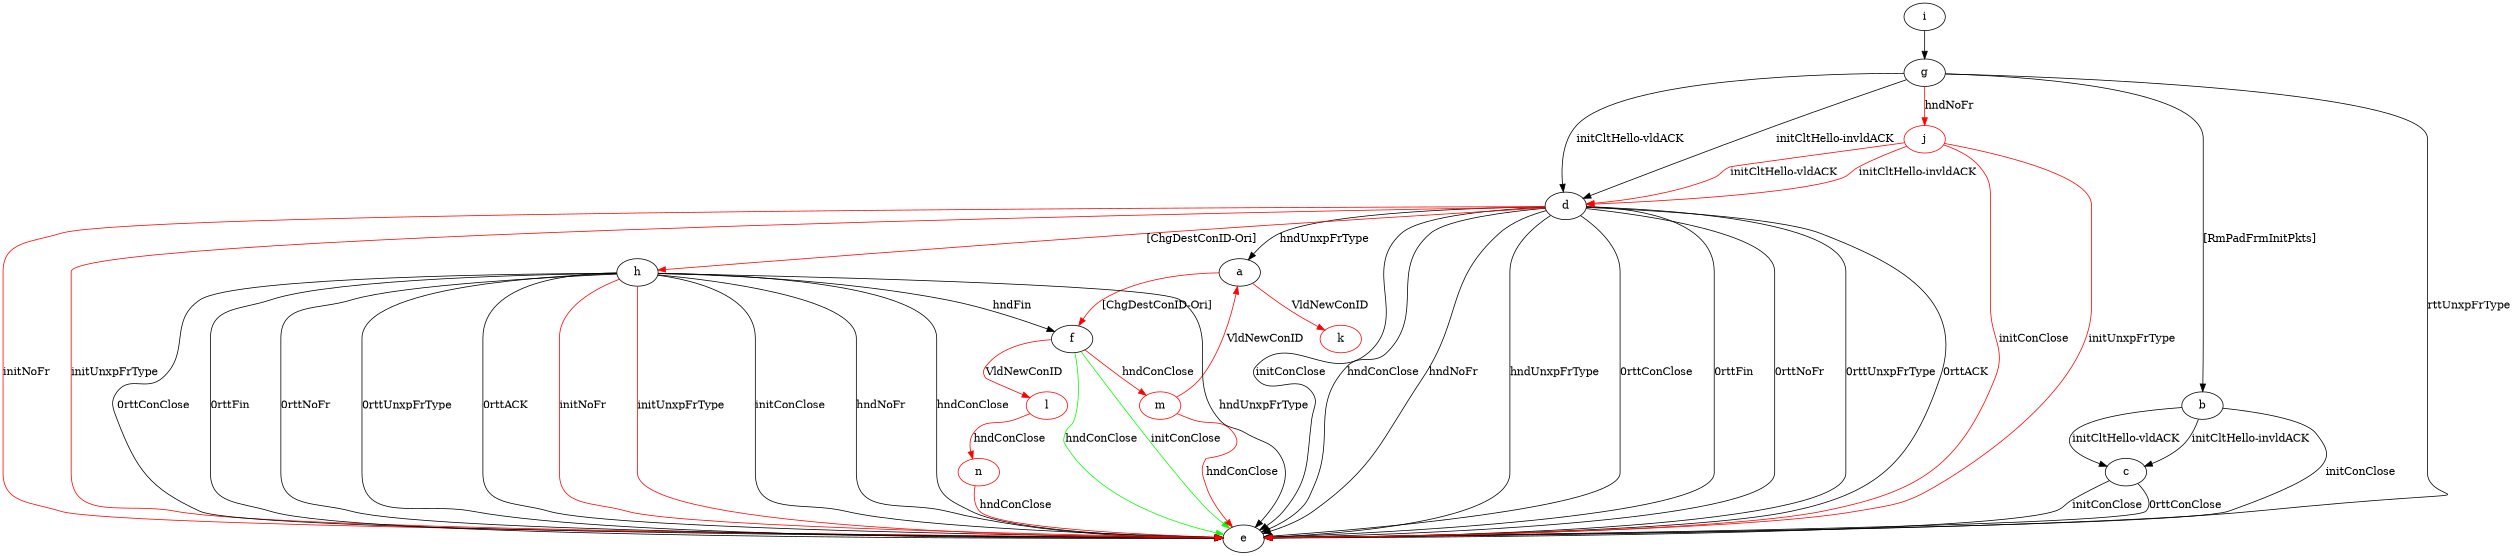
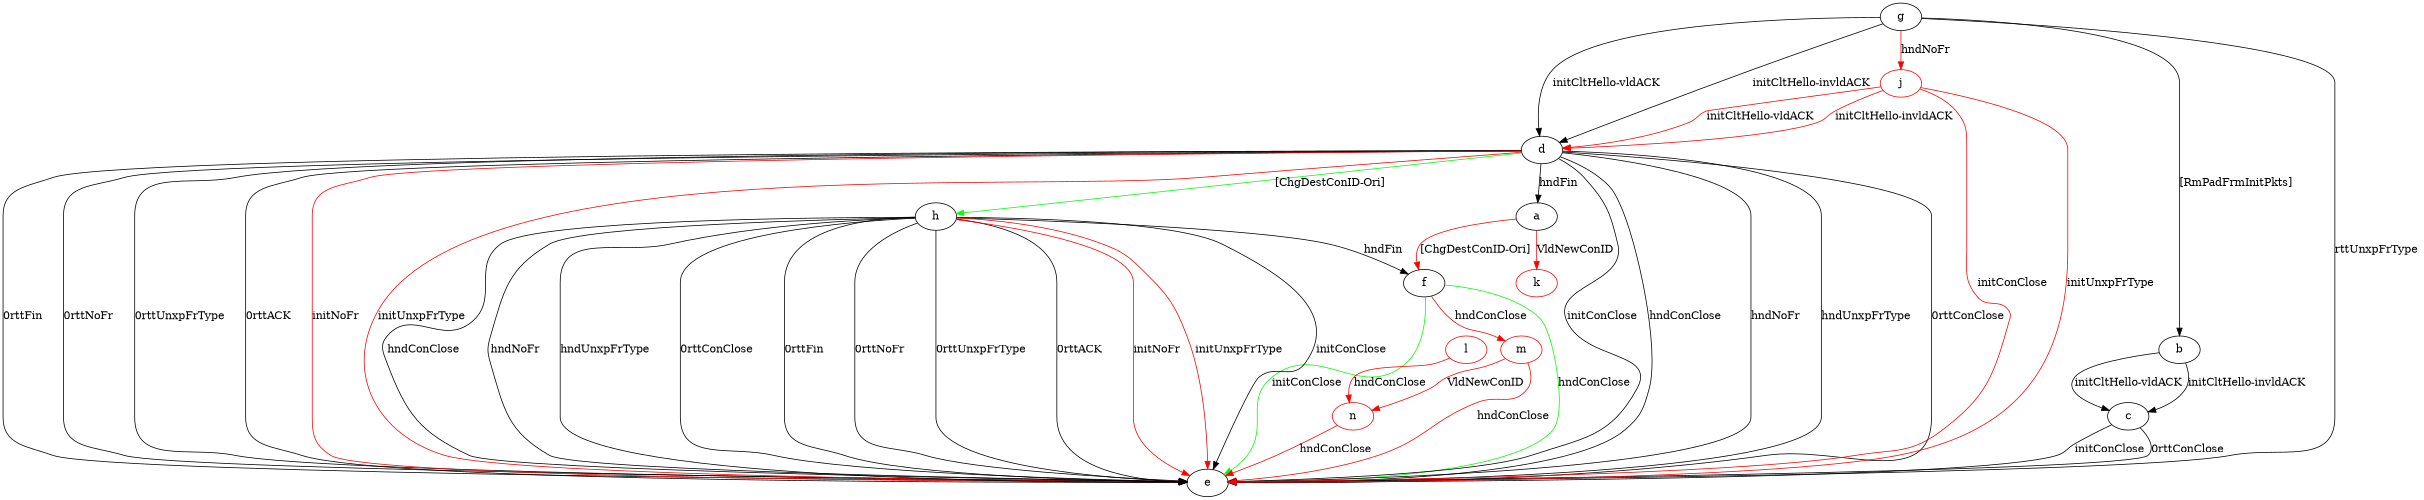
node "i": removed
edge "d" -> "h": color red -> green
edge "d" -> "a": label "hndUnxpFrType " -> "hndFin "
edge "m" -> "a": now "m" -> "n"
edge "f" -> "l": removed, label "VldNewConID"
edge "b" -> "e": removed, label "initConClose"
